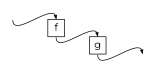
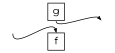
edge "f" -> "g": removed
